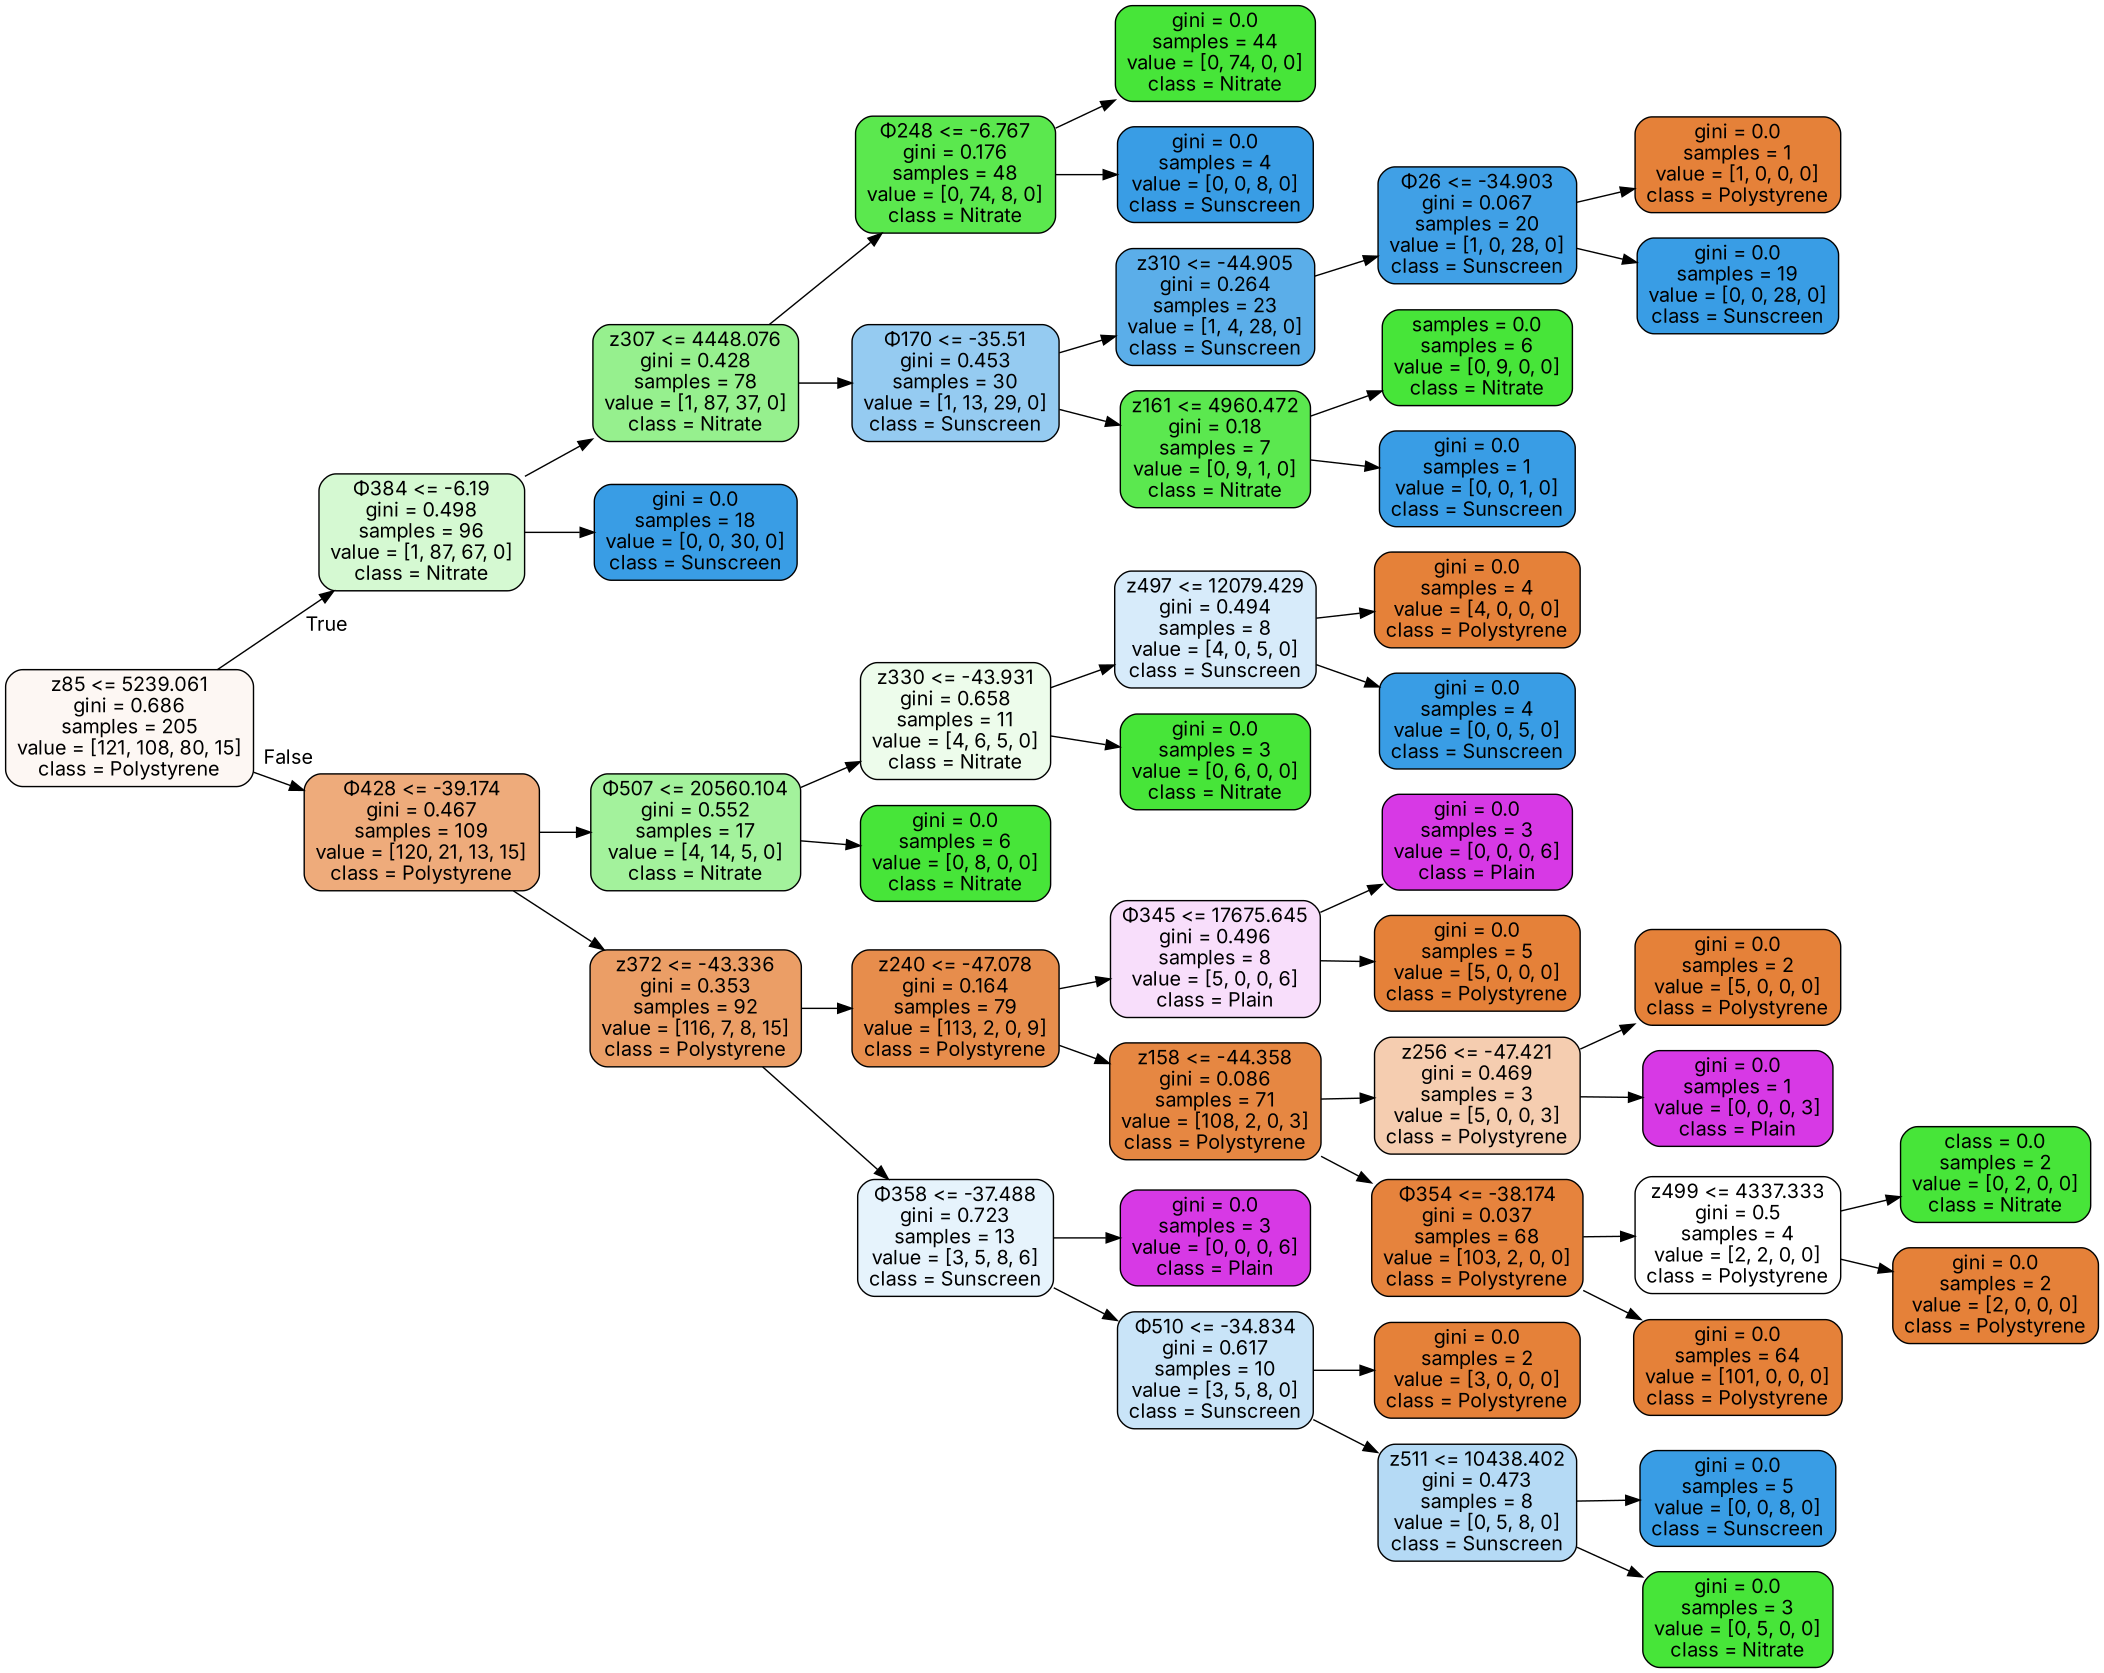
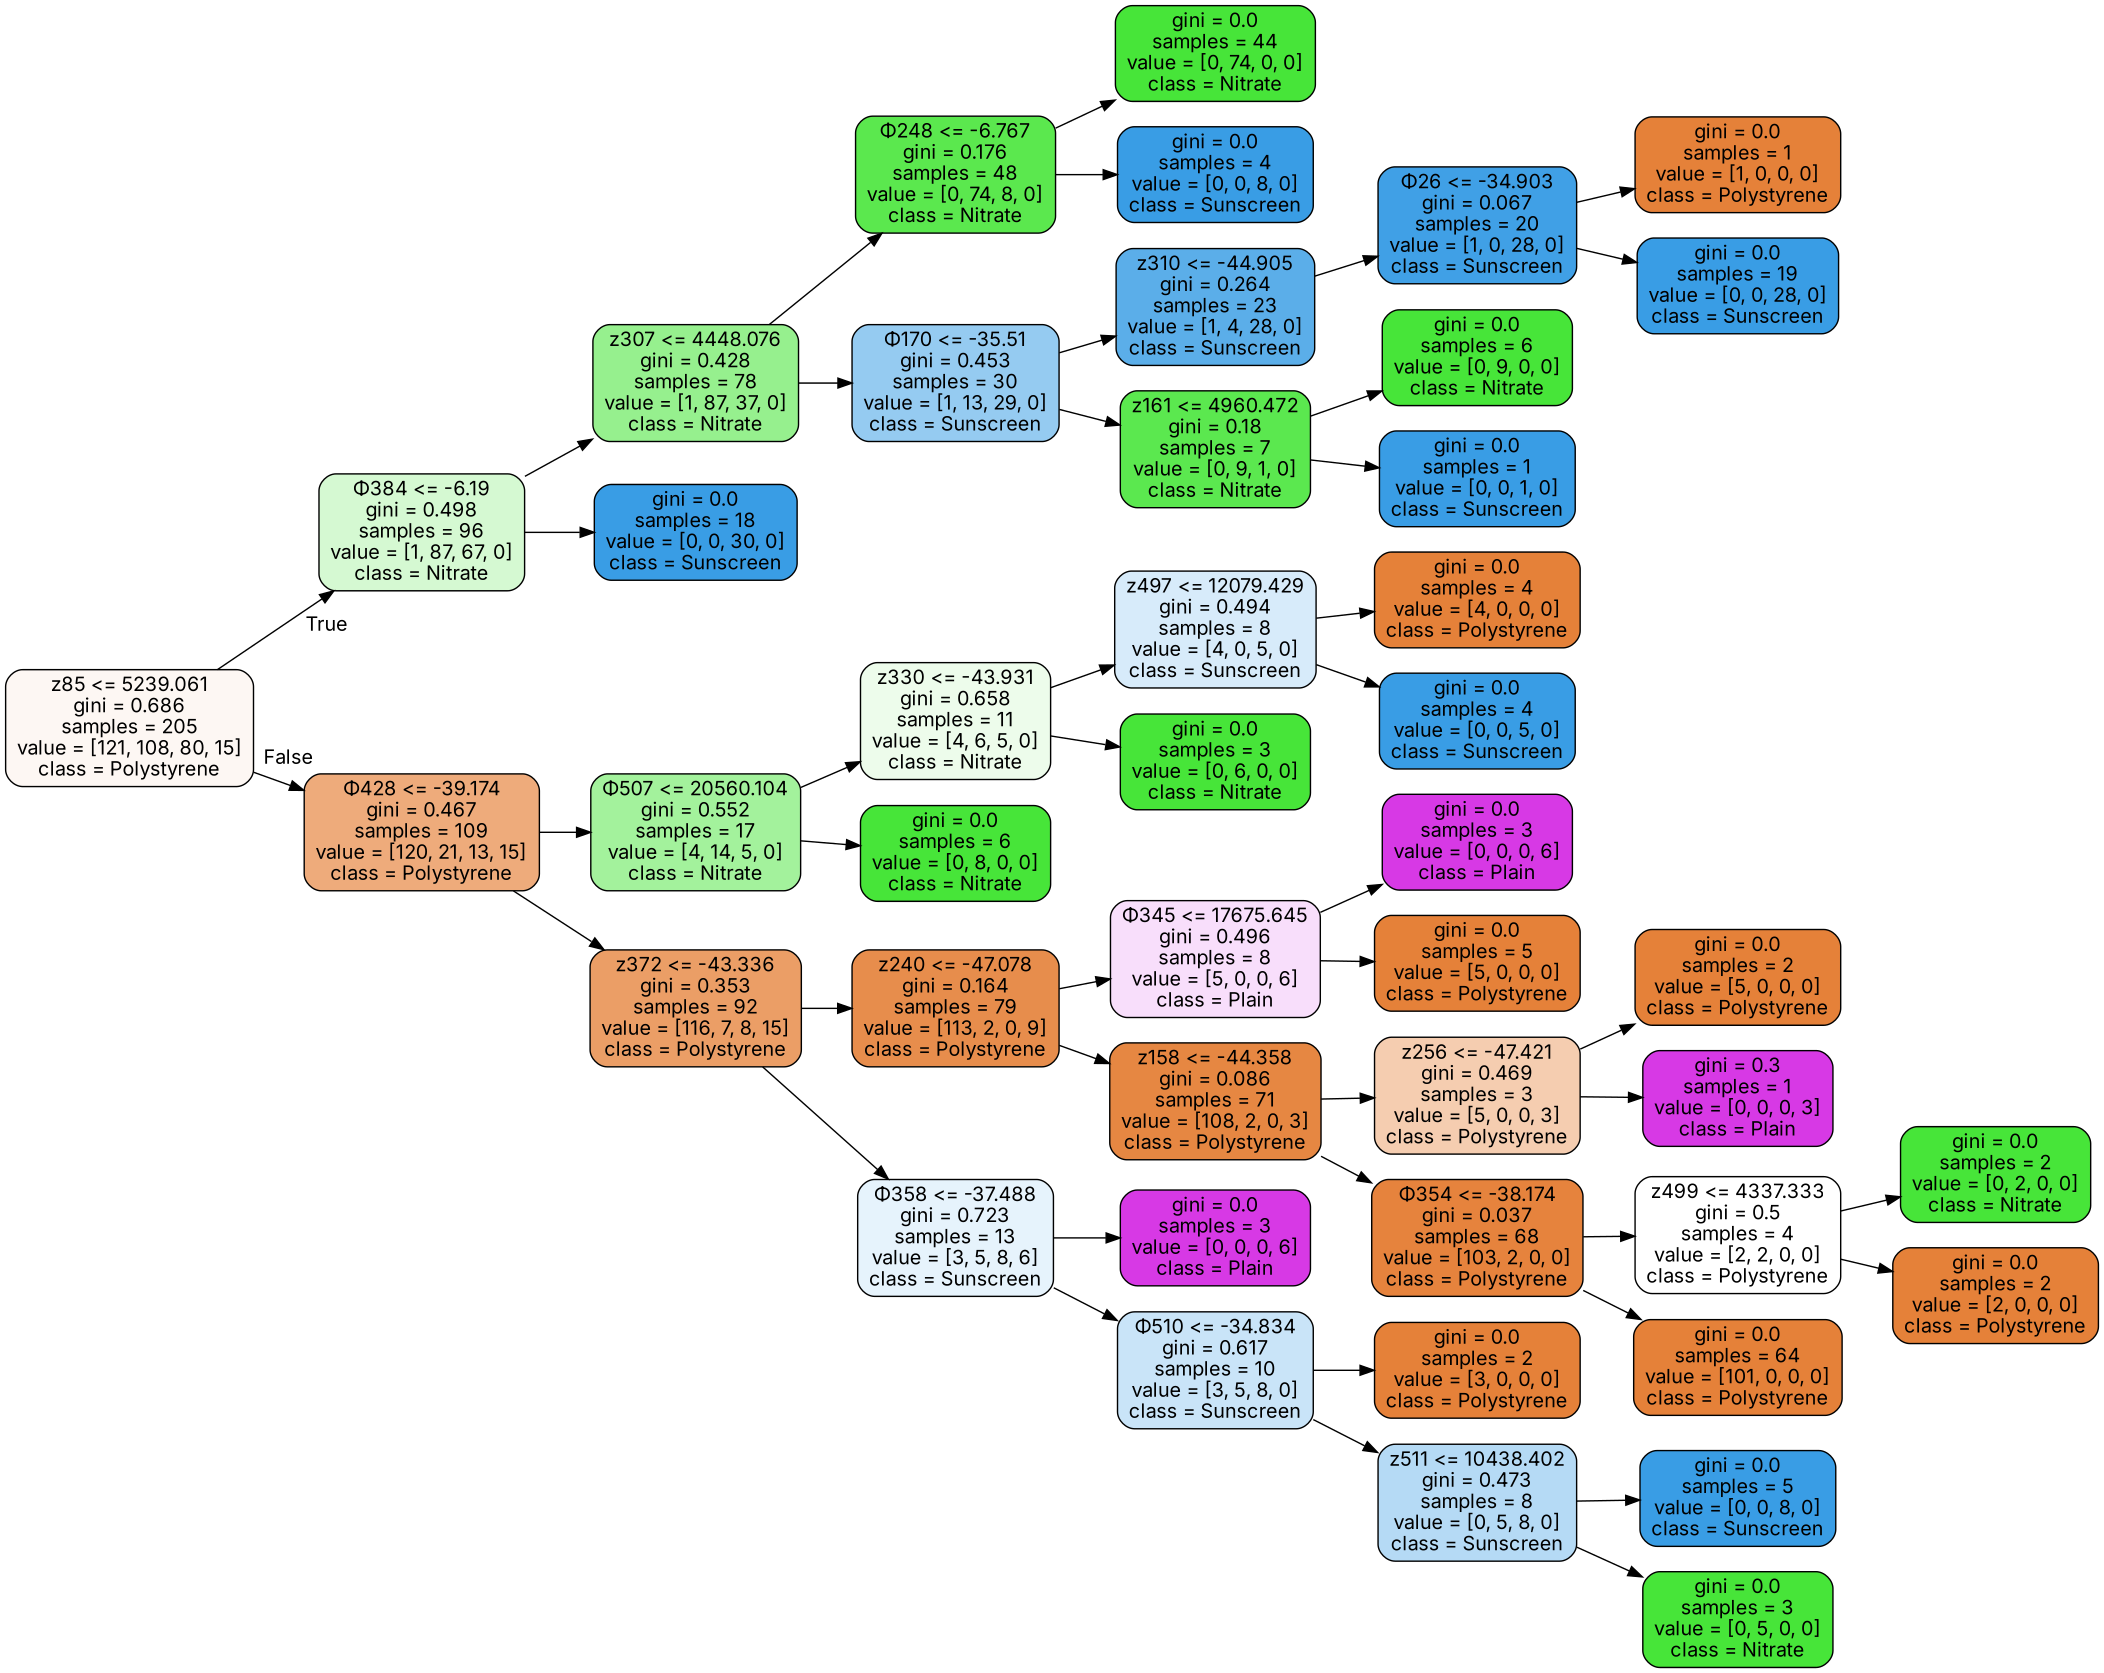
node "samples = 0.0 samples = 6 value = [0, 9, 0, 0] class = Nitrate": label "samples = 0.0 samples = 6 value = [0, 9, 0, 0] class = Nitrate" -> "gini = 0.0 samples = 6 value = [0, 9, 0, 0] class = Nitrate"
node "gini = 0.0 samples = 1 value = [0, 0, 0, 3] class = Plain": label "gini = 0.0 samples = 1 value = [0, 0, 0, 3] class = Plain" -> "gini = 0.3 samples = 1 value = [0, 0, 0, 3] class = Plain"
node "class = 0.0 samples = 2 value = [0, 2, 0, 0] class = Nitrate": label "class = 0.0 samples = 2 value = [0, 2, 0, 0] class = Nitrate" -> "gini = 0.0 samples = 2 value = [0, 2, 0, 0] class = Nitrate"
